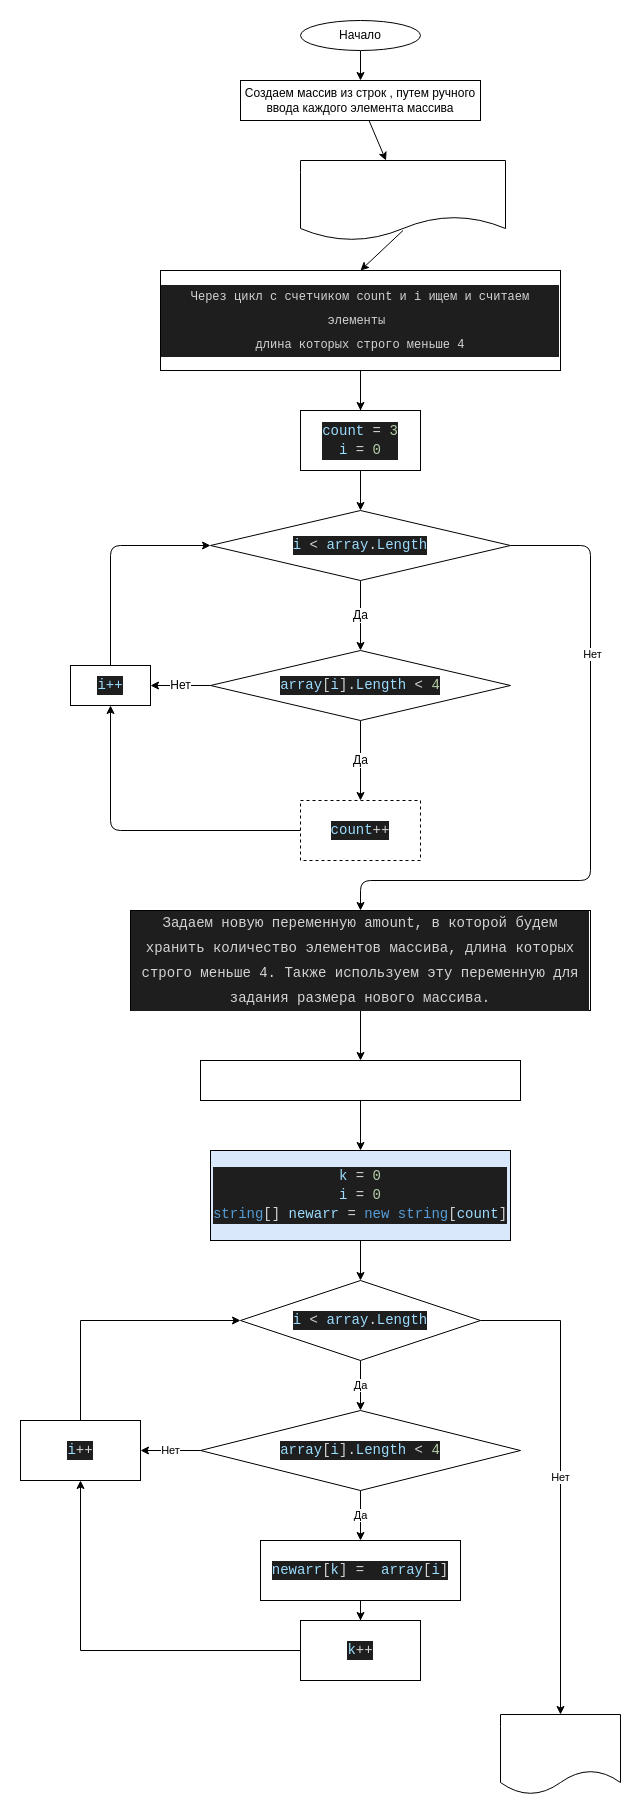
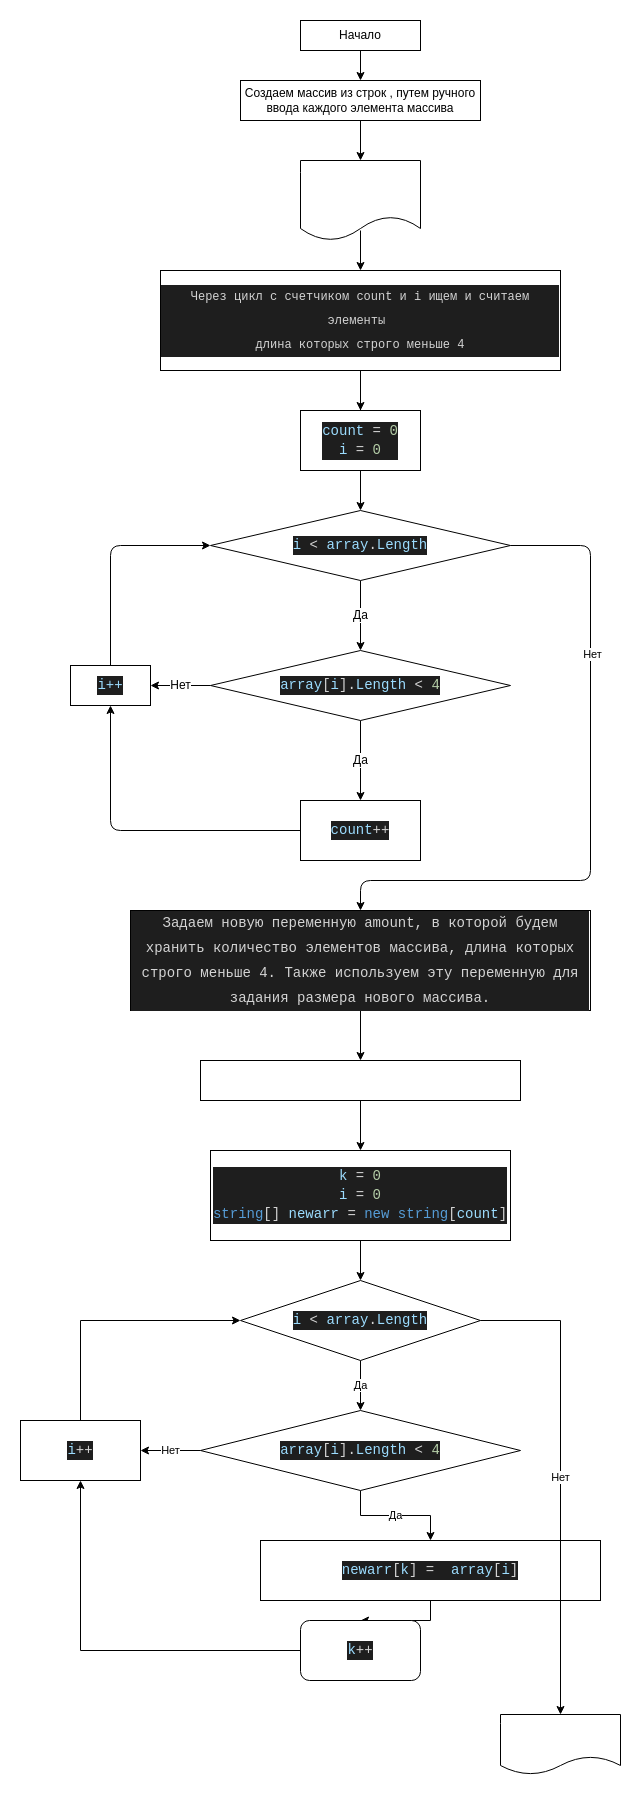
node "Начало": shape ellipse -> rectangle
node "arr": size 205x80 -> 120x80
node "count = 3 i = 0": label "count = 3 i = 0" -> "count = 0 i = 0"
node "count++": style dashed -> solid
node "k = 0 i = 0 string[] newarr = new string[count]": fillcolor #dae8fc -> #ffffff
node "newarr[k] = array[i]": size 200x60 -> 340x60
node "k++": shape rectangle -> rounded rectangle
node "newArray": size 120x80 -> 120x60
